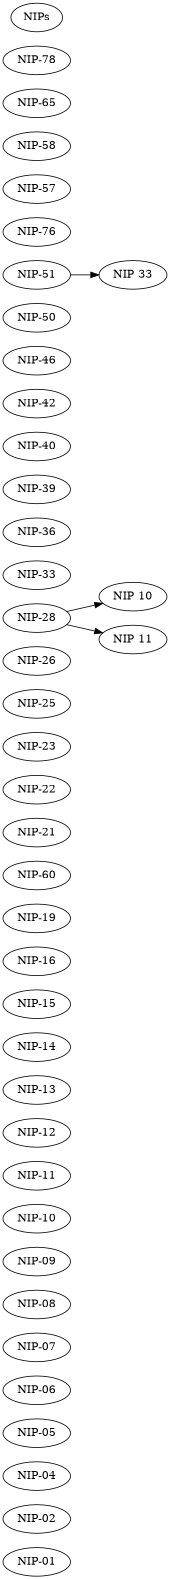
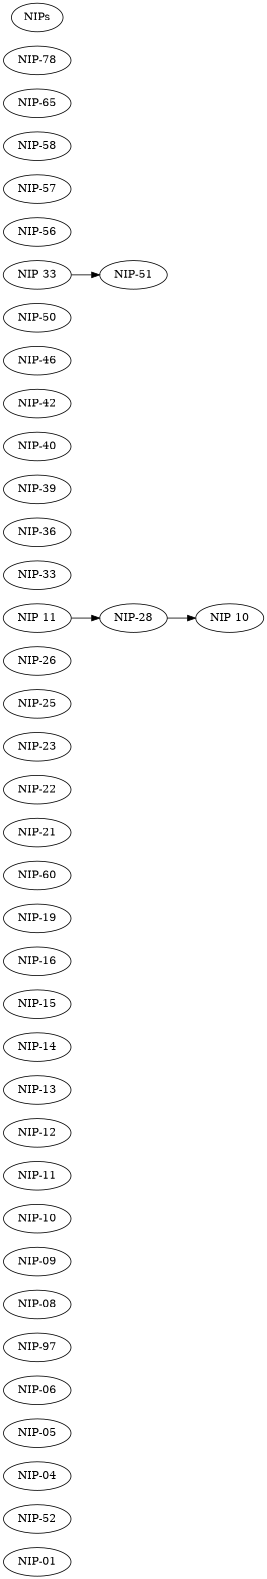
node "NIP-76": label "NIP-76" -> "NIP-56"
edge "NIP-51" -> "NIP 33": reversed
edge "NIP-28" -> "NIP 11": reversed
node "NIP-07": label "NIP-07" -> "NIP-97"
node "NIP-02": label "NIP-02" -> "NIP-52"
